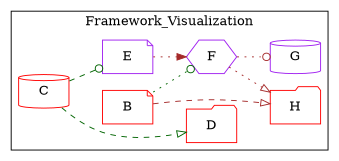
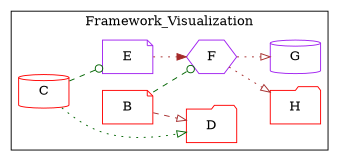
edge "F" -> "G": arrowhead odot -> onormal
edge "B" -> "F": style dotted -> dashed
edge "B" -> "H": now "B" -> "D"
edge "C" -> "D": style dashed -> dotted
